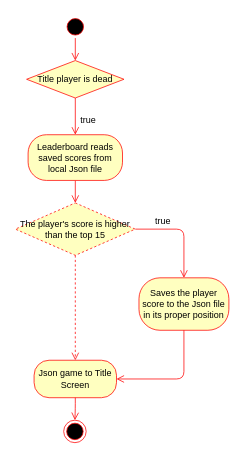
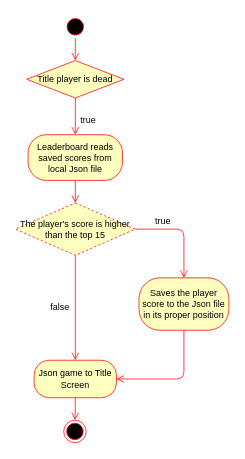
node "false": added
edge "The player's score is higher than the top 15" -> "Json game to Title Screen": style dashed -> solid
